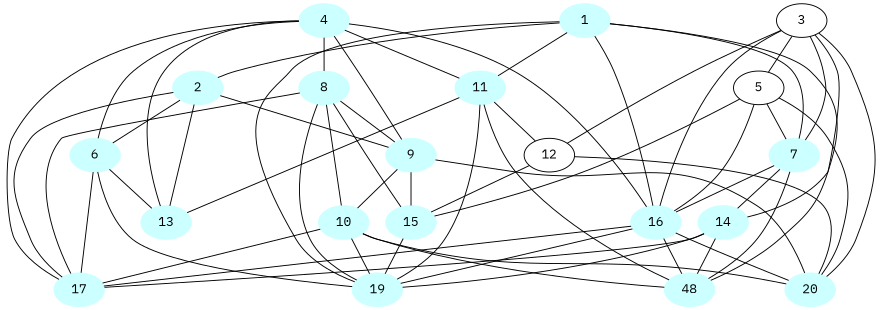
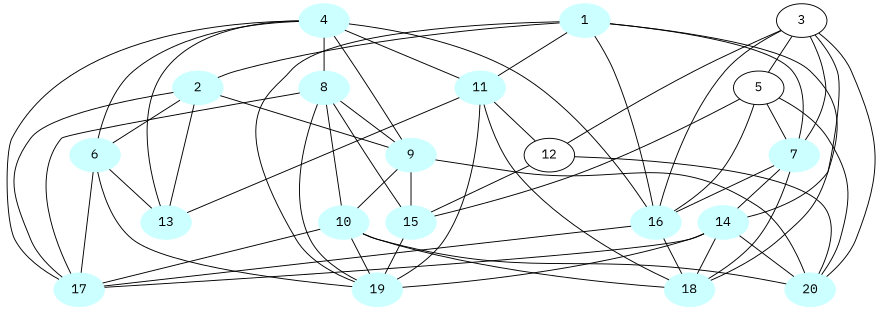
edge "16" -- "19": removed
edge "16" -- "20": now "14" -- "20"
node "48": label "48" -> "18"
